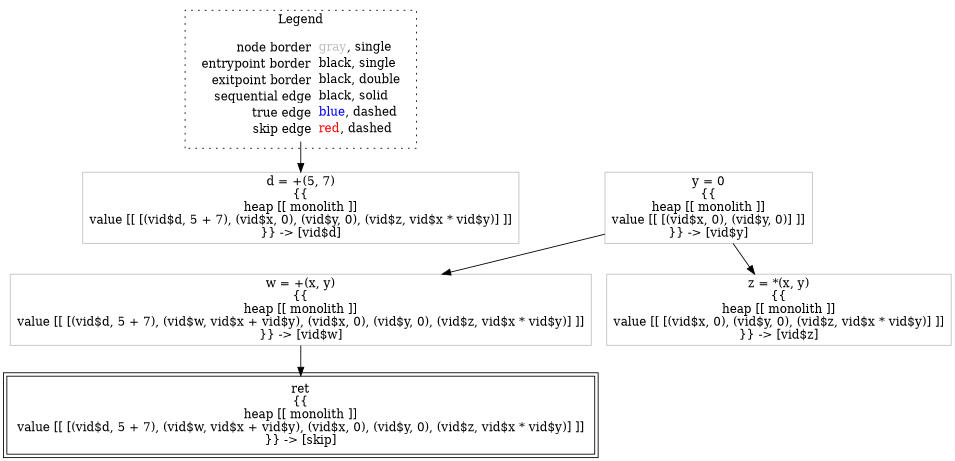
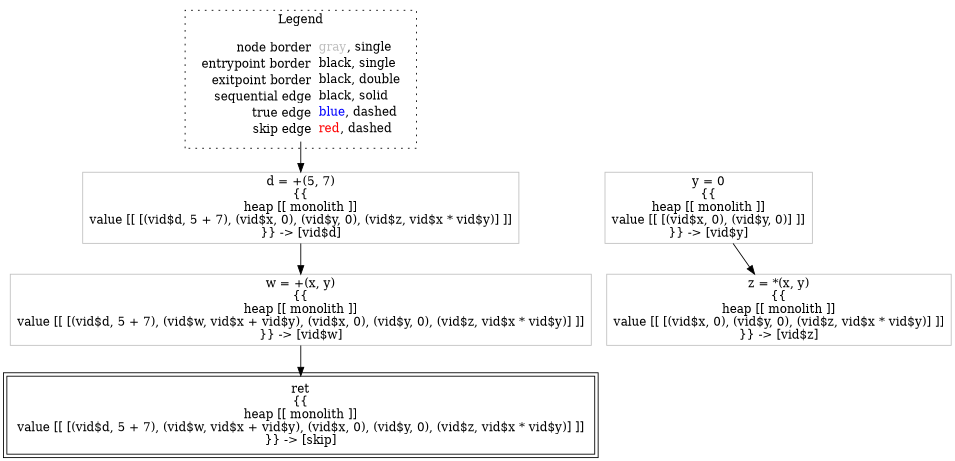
edge "y = 0" -> "w = +(x, y)": now "d = +(5, 7)" -> "w = +(x, y)"
